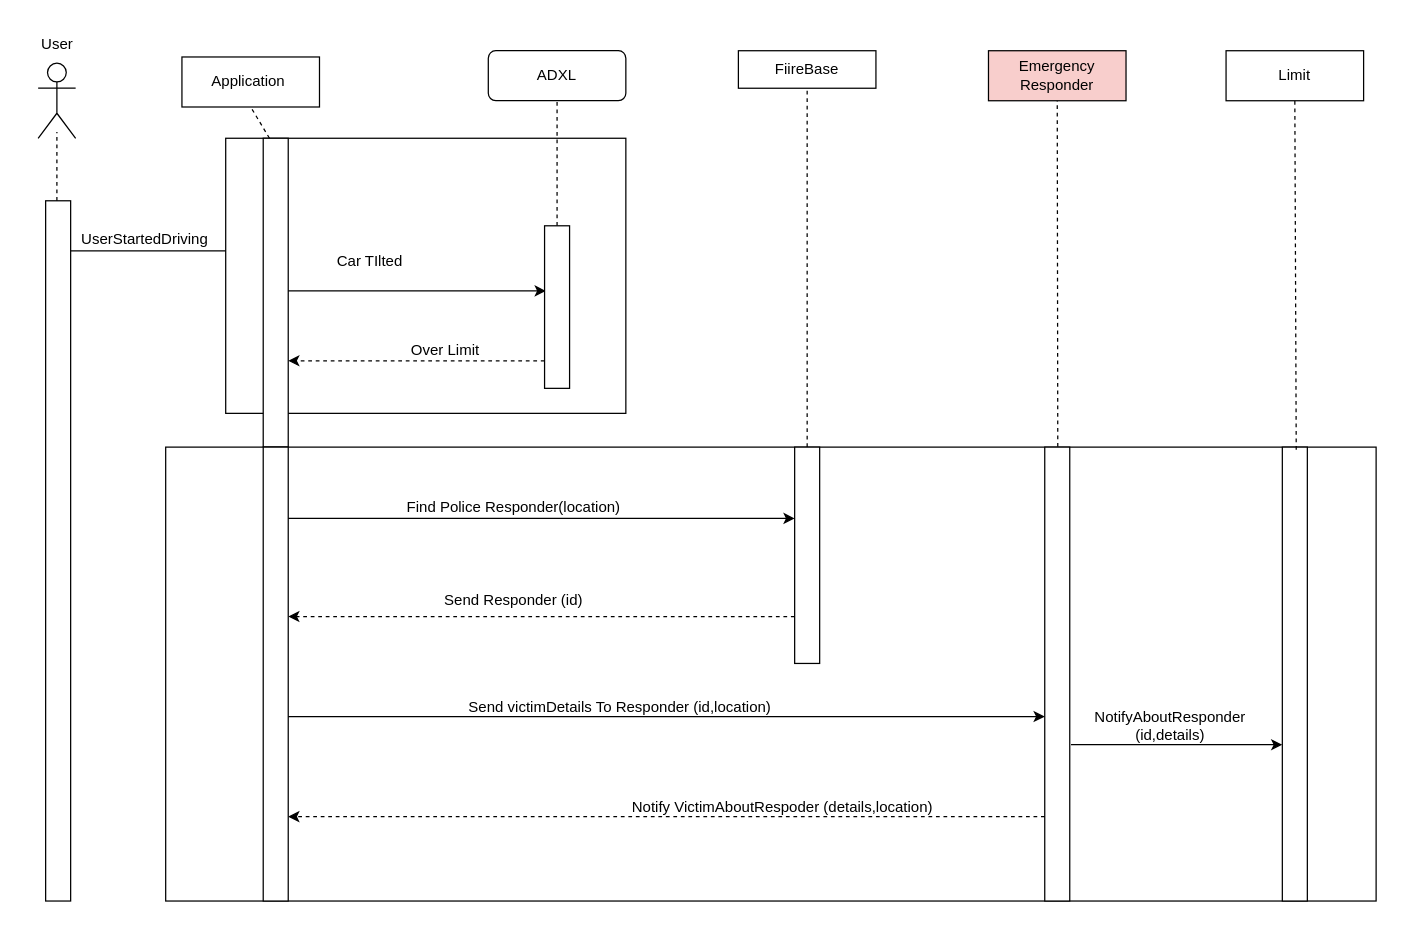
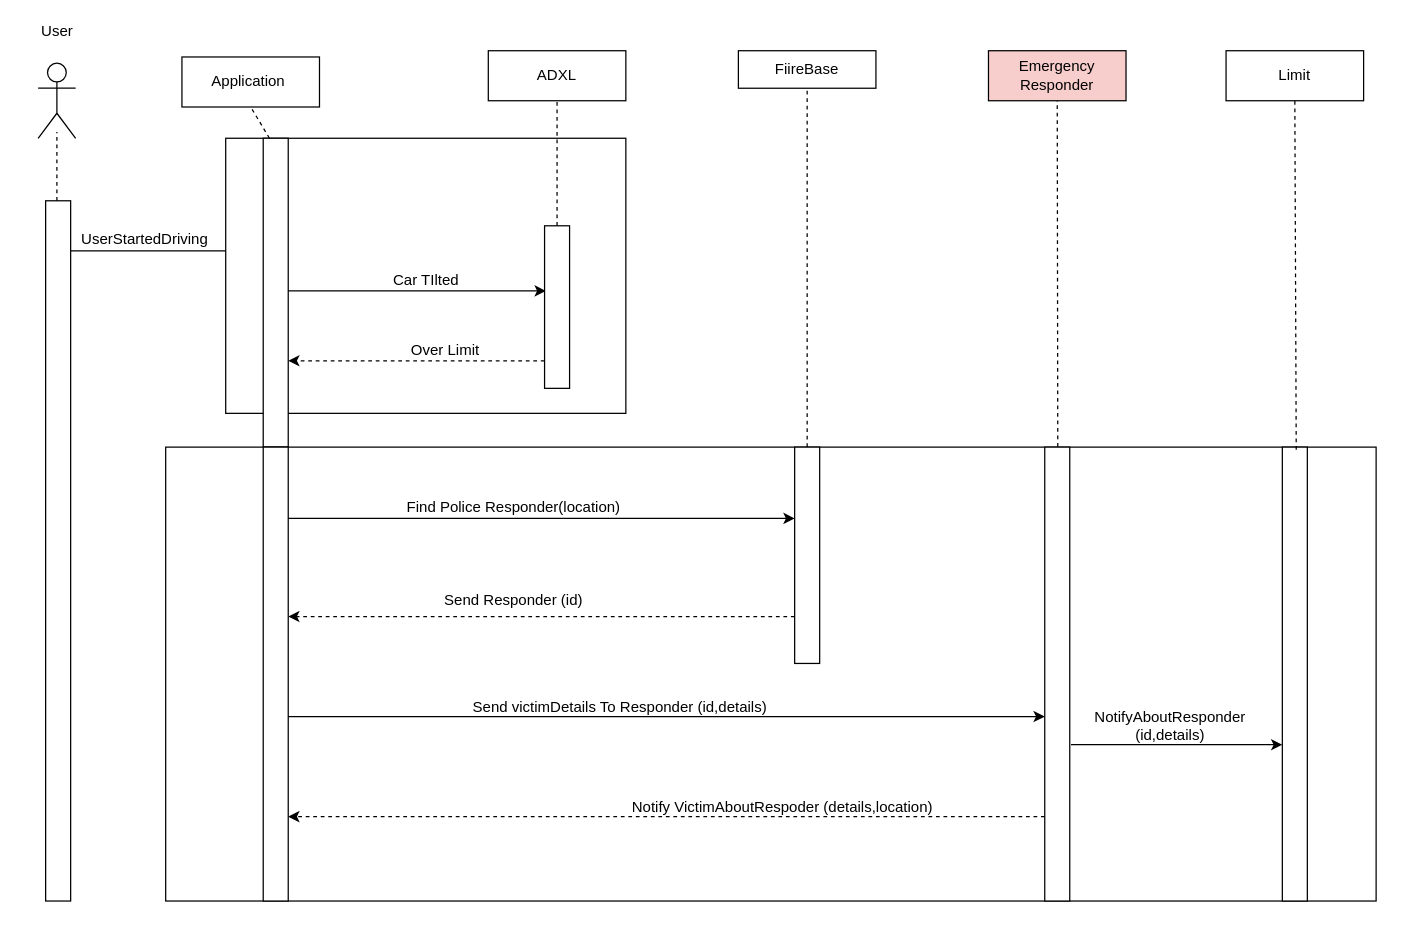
node "User": moved (57, 44) -> (57, 32)
node "ADXL": shape rounded rectangle -> rectangle
node "Car TIlted": moved (369, 262) -> (426, 281)
node "Send victimDetails To Responder (id,location)": label "Send victimDetails To Responder (id,location)" -> "Send victimDetails To Responder (id,details)"
